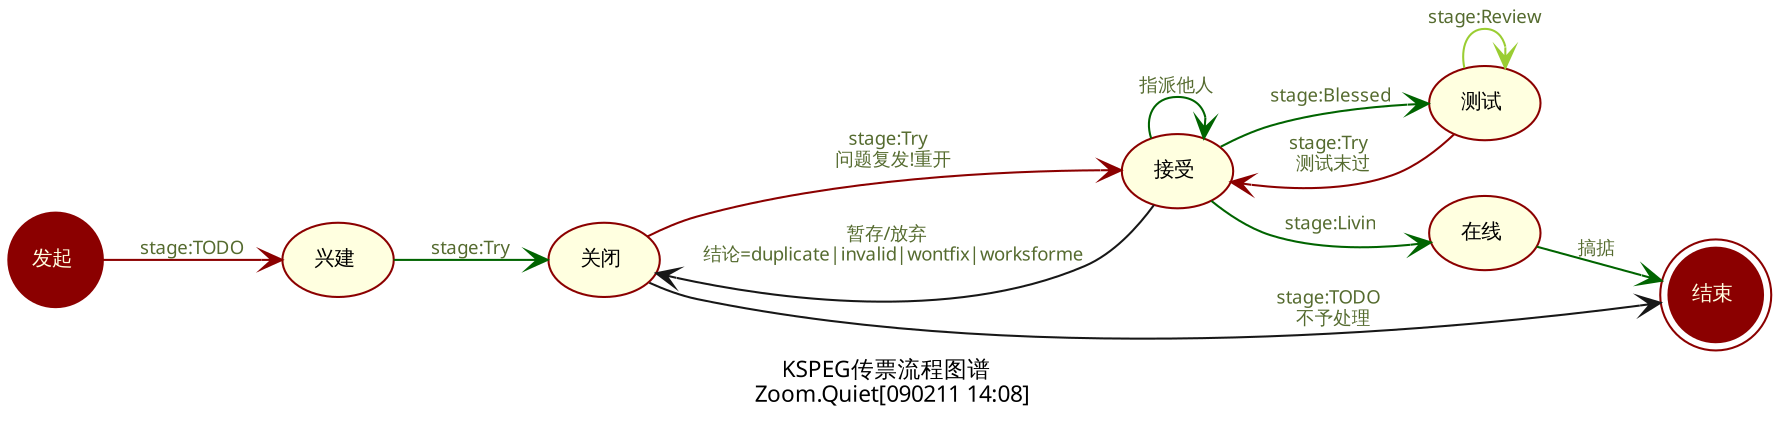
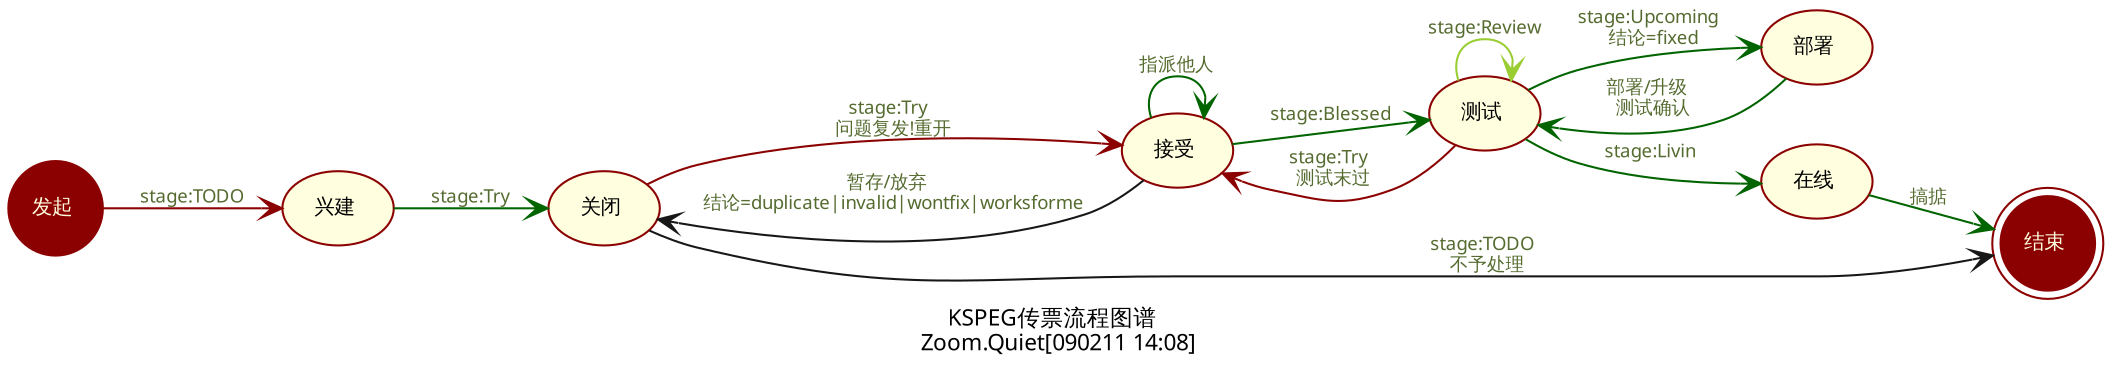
node "部署": added
edge "接受" -- "在线": now "测试" -- "在线"
